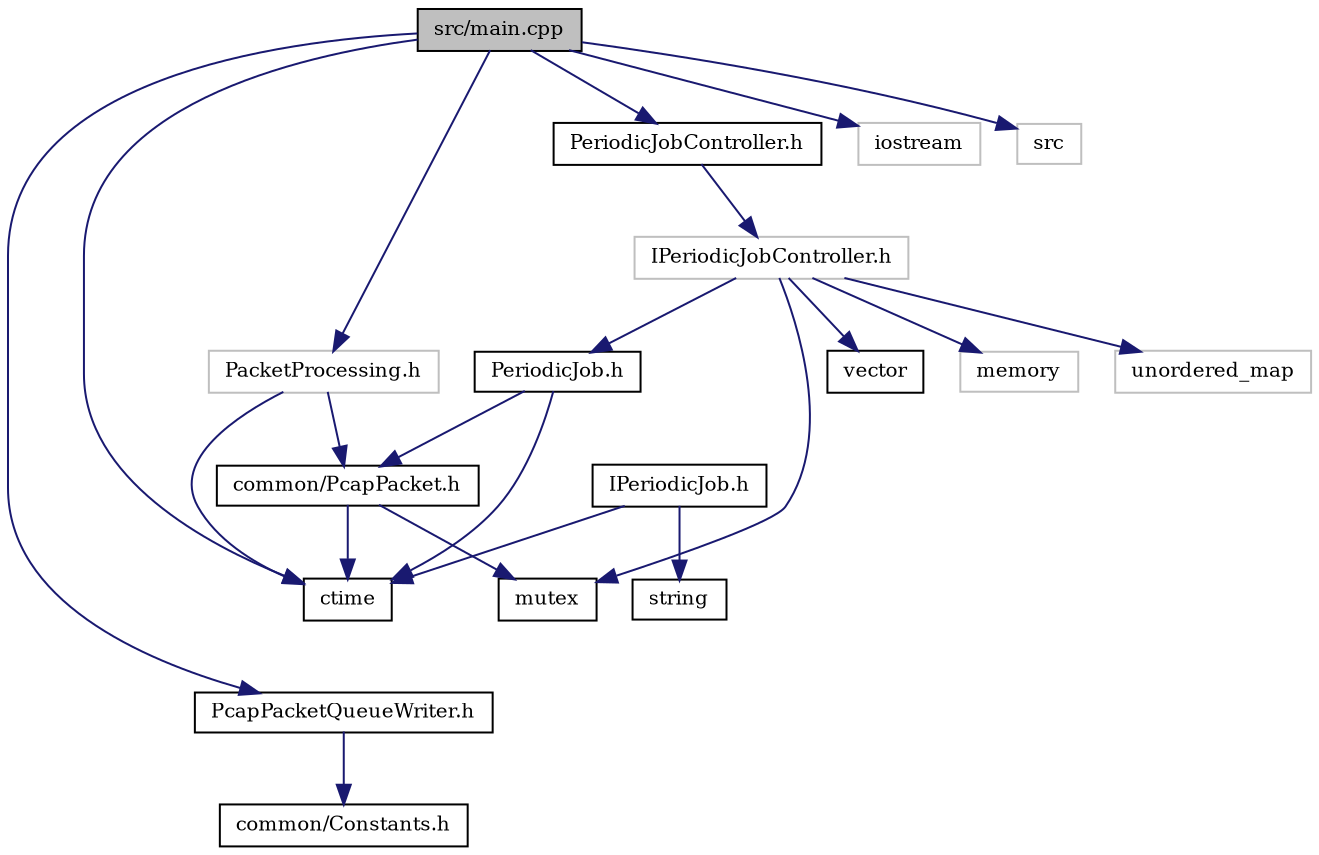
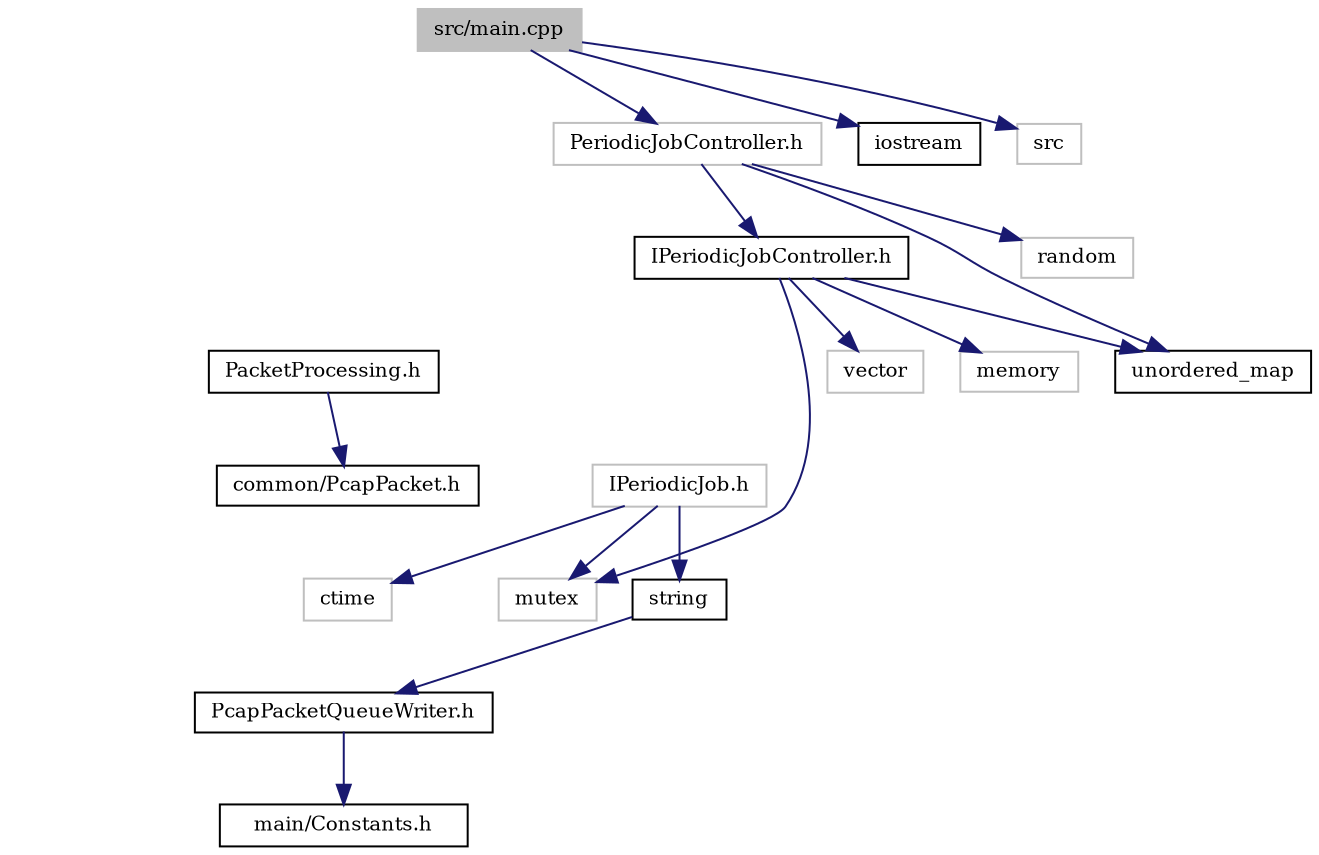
node "src/main.cpp": color black -> grey75
node "PeriodicJobController.h": color black -> grey75
node "iostream": color grey75 -> black
edge "src/main.cpp" -> "PacketProcessing.h": removed
edge "PeriodicJobController.h" -> "unordered_map": added
edge "src/main.cpp" -> "ctime": removed
node "IPeriodicJobController.h": color grey75 -> black
node "random": added
edge "src/main.cpp" -> "PcapPacketQueueWriter.h": now "string" -> "PcapPacketQueueWriter.h"
node "PacketProcessing.h": color grey75 -> black
node "PeriodicJob.h": removed
node "vector": color black -> grey75
node "unordered_map": color grey75 -> black
edge "PacketProcessing.h" -> "ctime": removed
node "IPeriodicJob.h": color black -> grey75
edge "common/PcapPacket.h" -> "ctime": removed
edge "common/PcapPacket.h" -> "mutex": now "IPeriodicJob.h" -> "mutex"
node "ctime": color black -> grey75
node "mutex": color black -> grey75
node "common/Constants.h": label "common/Constants.h" -> "main/Constants.h"
